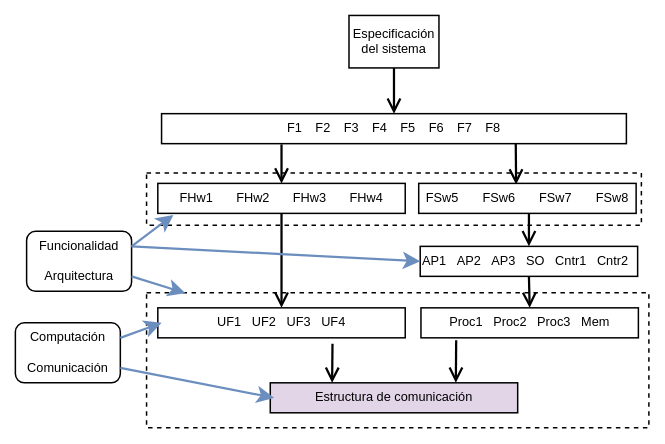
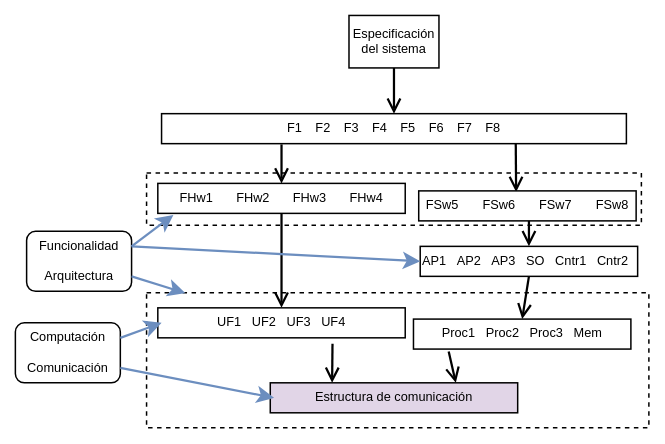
node "FSw5 FSw6 FSw7 FSw8": moved (528, 198) -> (528, 206)
node "Proc1 Proc2 Proc3 Mem": moved (530, 323) -> (522, 334)
